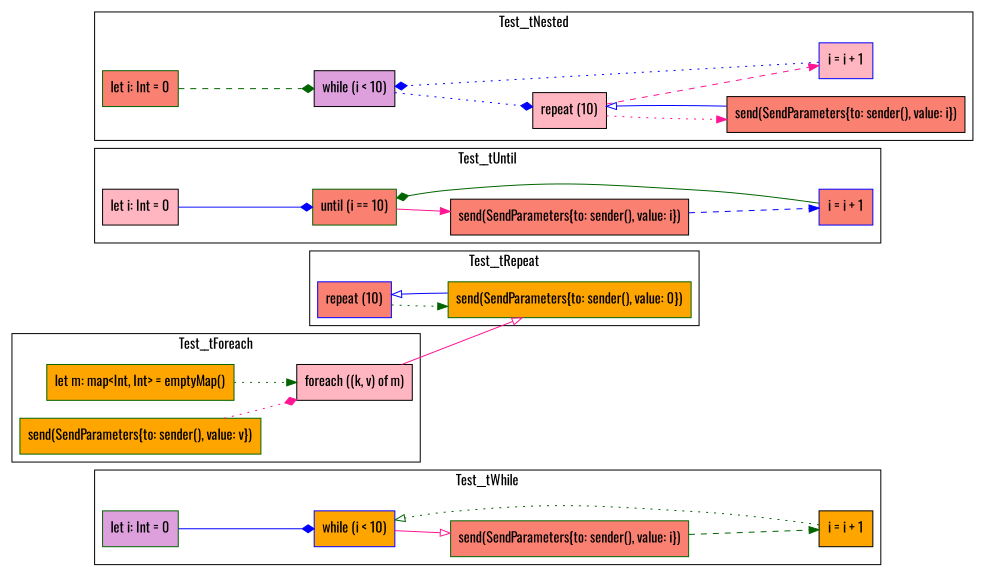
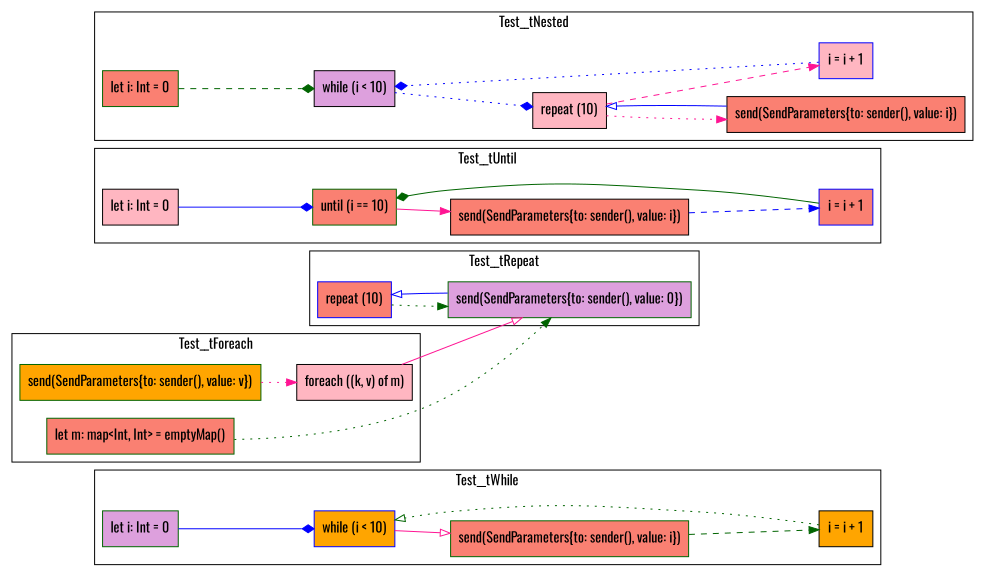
node "send(SendParameters{to: sender(), value: 0})": fillcolor orange -> plum
node "let m: map<Int, Int> = emptyMap()": fillcolor orange -> salmon
edge "let m: map<Int, Int> = emptyMap()" -> "foreach ((k, v) of m)": now "let m: map<Int, Int> = emptyMap()" -> "send(SendParameters{to: sender(), value: 0})"
edge "send(SendParameters{to: sender(), value: v})" -> "foreach ((k, v) of m)": arrowhead diamond -> normal
